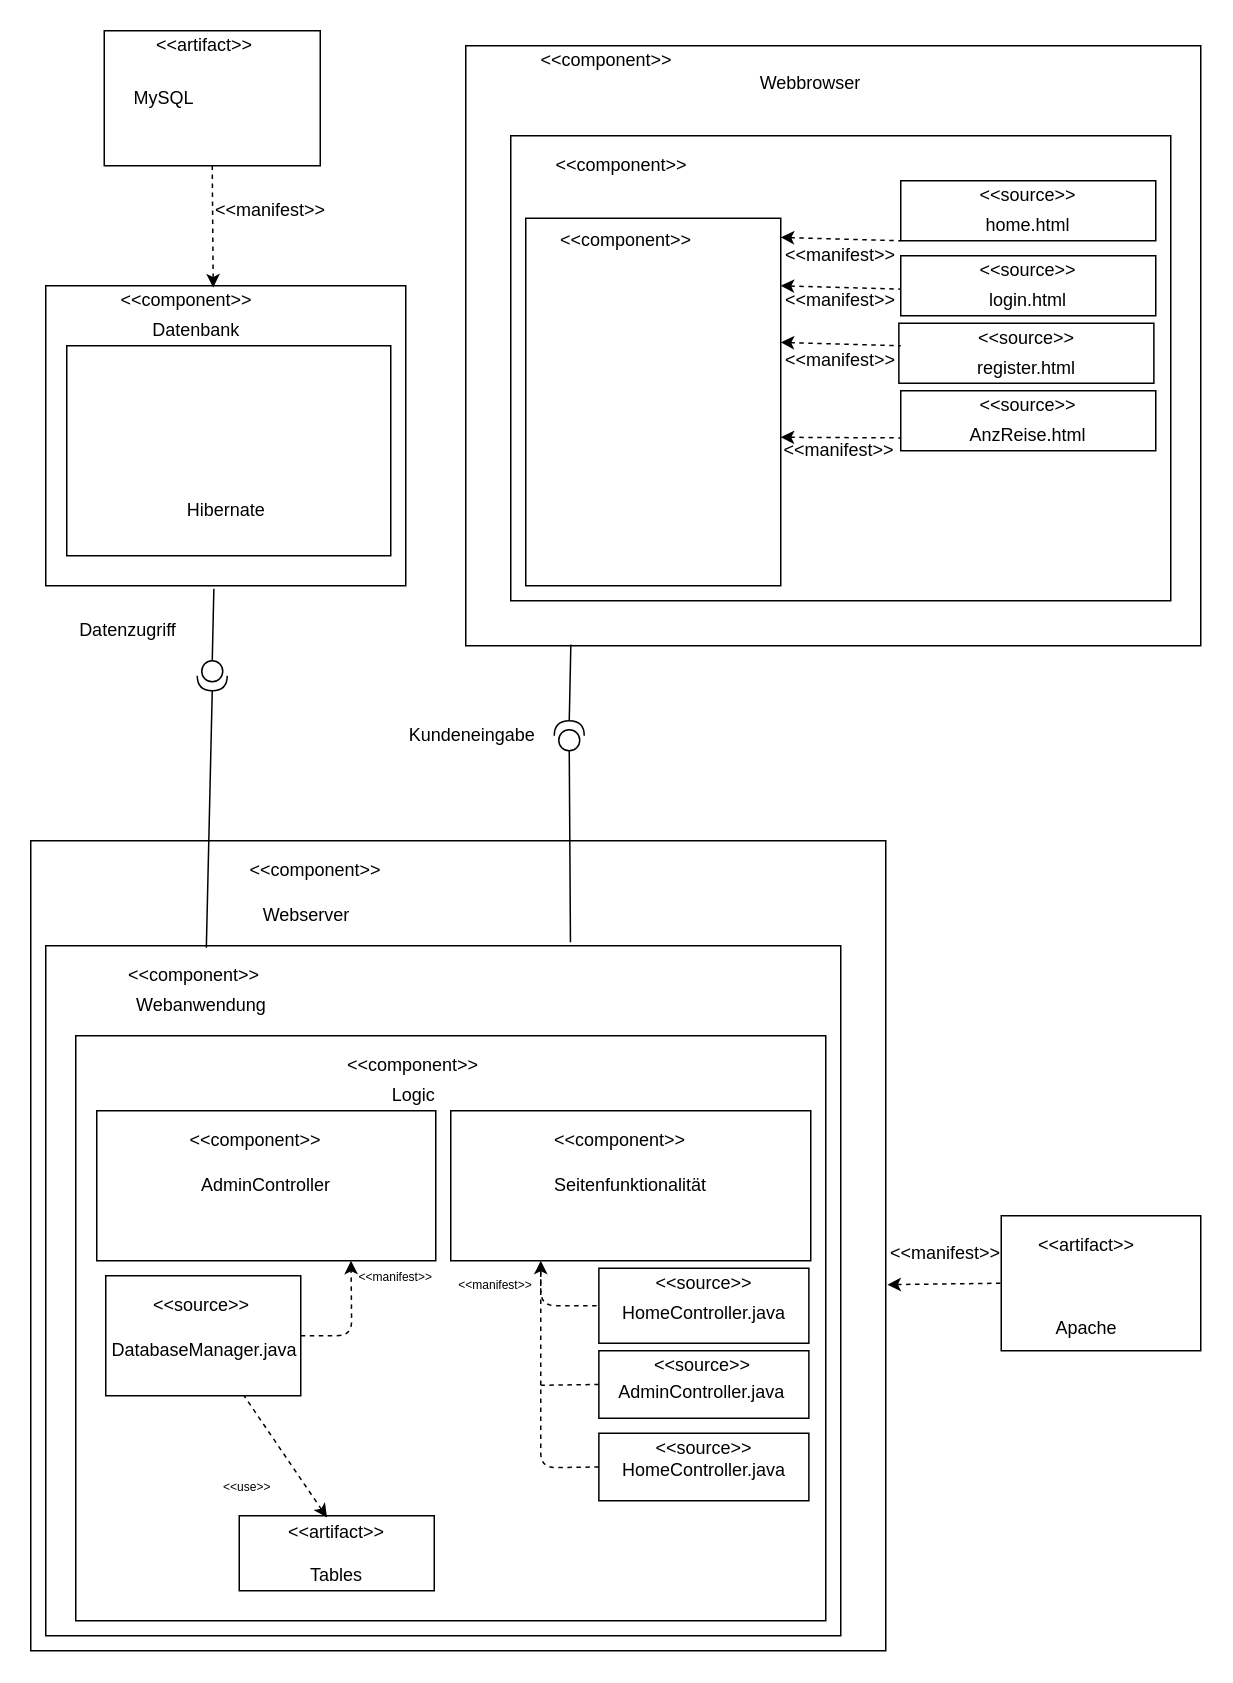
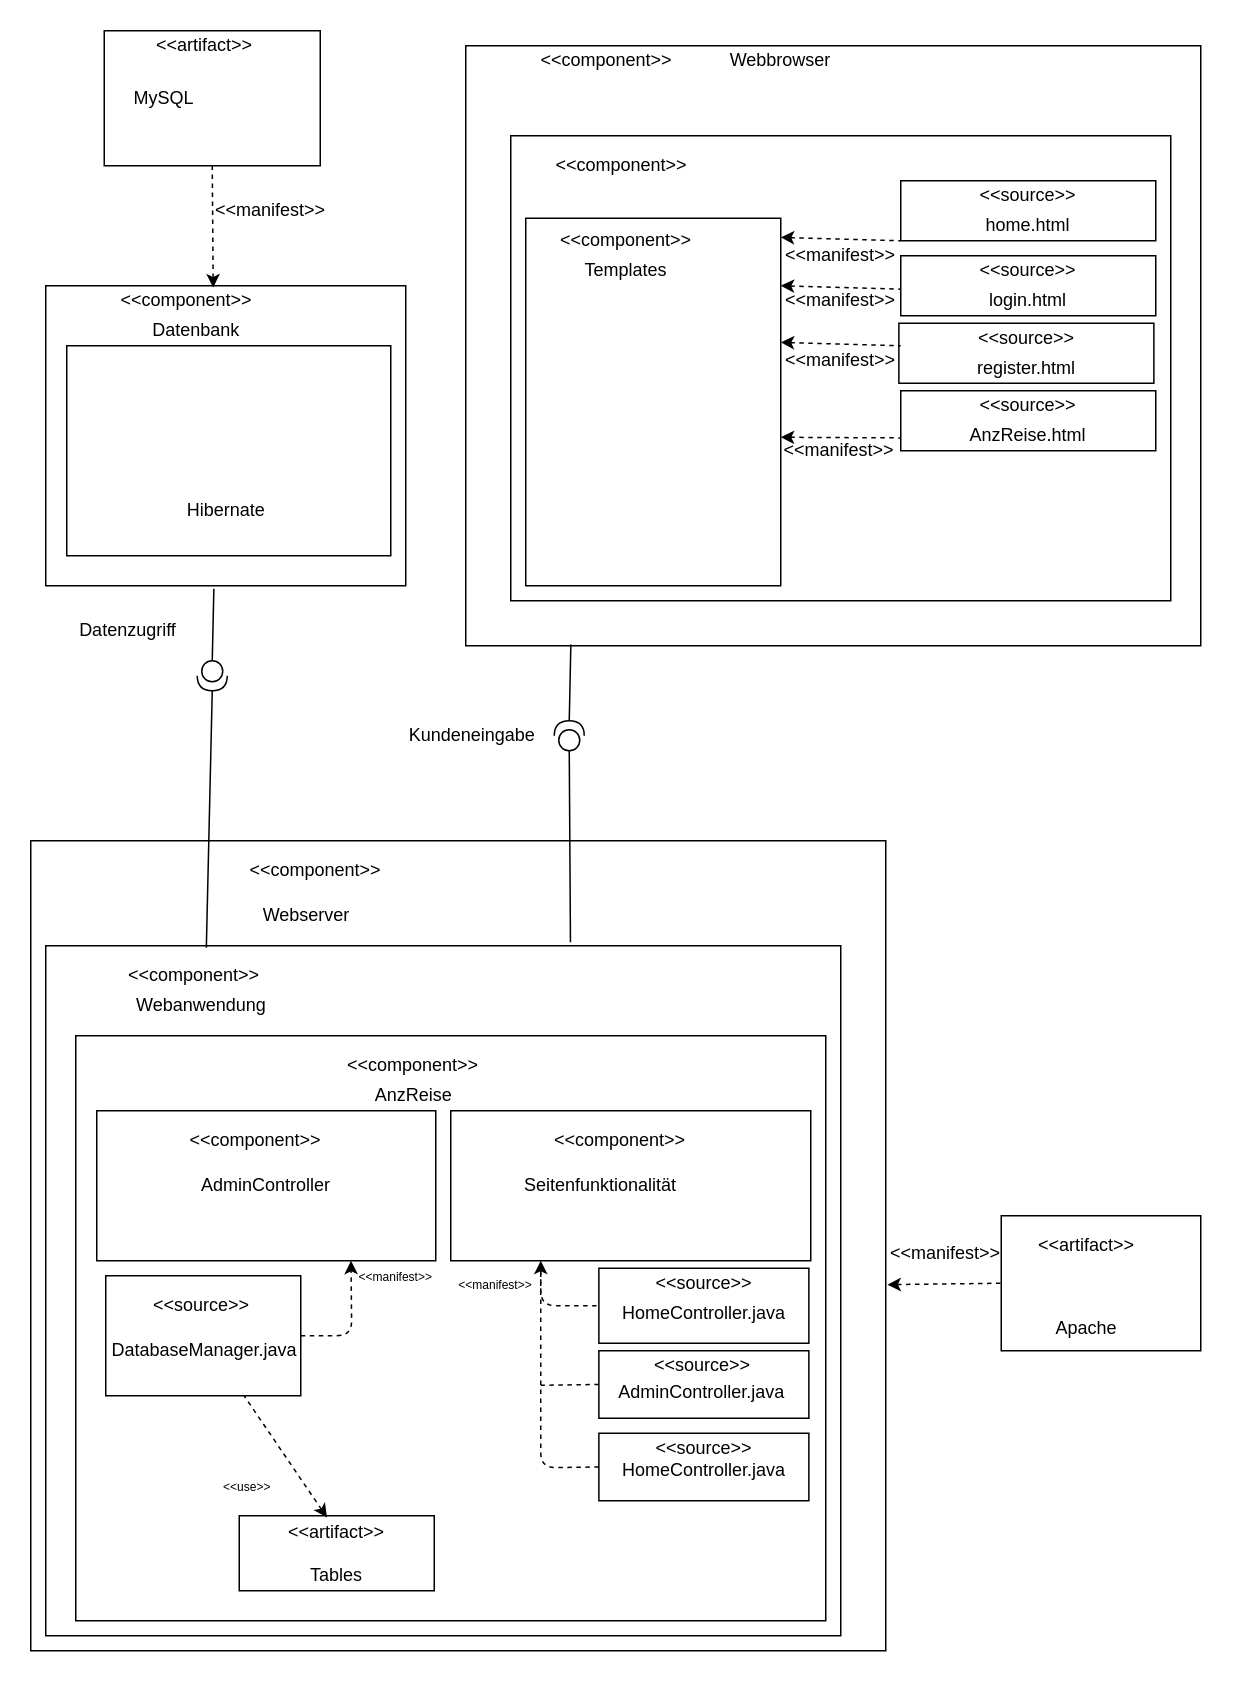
node "Webbrowser": moved (811, 83) -> (781, 61)
node "Templates": added
node "Logic": label "Logic" -> "AnzReise"
node "Seitenfunktionalität": moved (631, 1186) -> (601, 1186)
